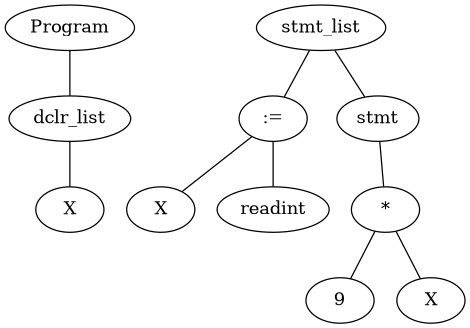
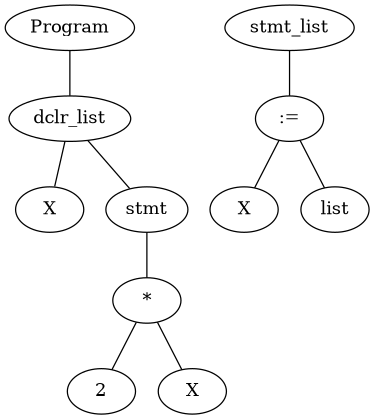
edge "stmt_list" -- "stmt": now "dclr_list" -- "stmt"
node "readint": label "readint" -> "list"
node "9": label "9" -> "2"
